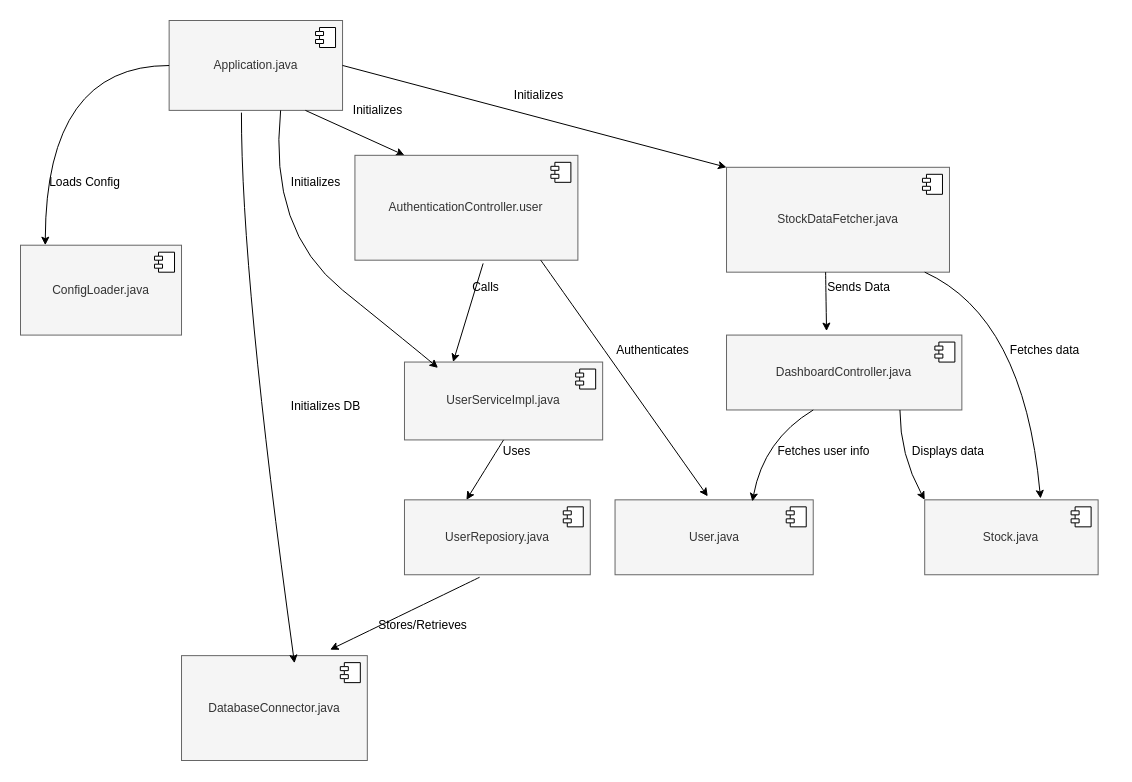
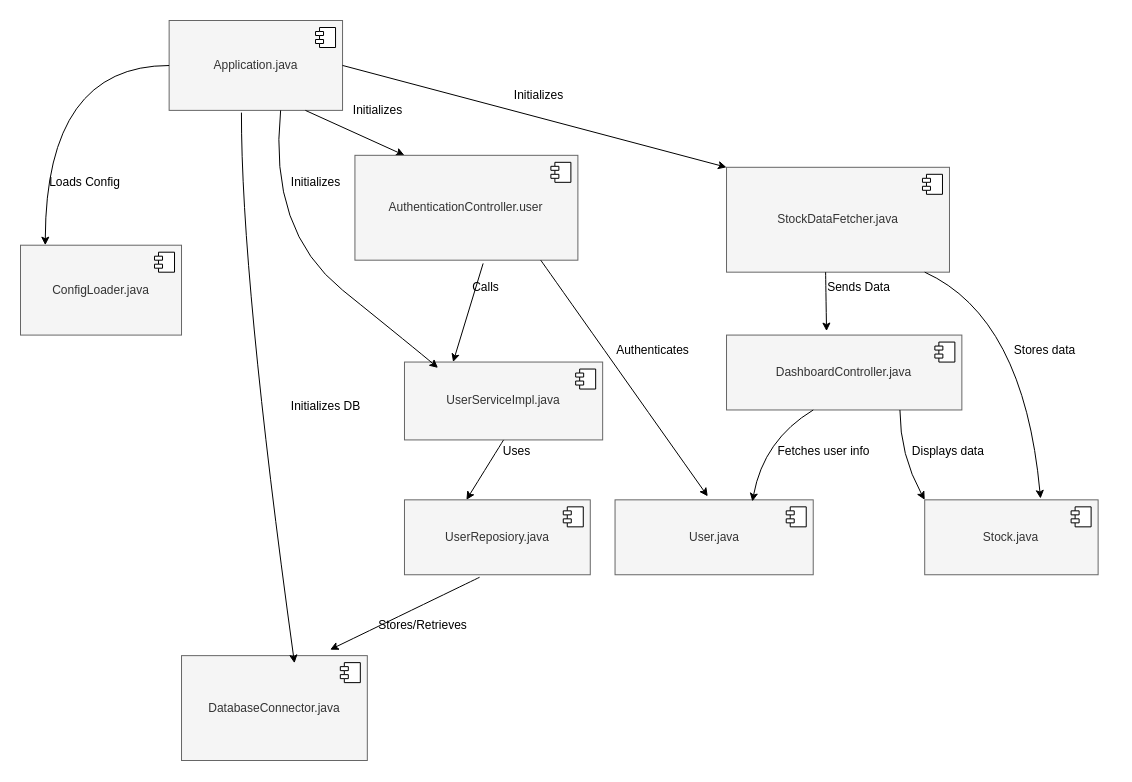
node "Fetches data": label "Fetches data" -> "Stores data"
